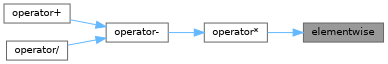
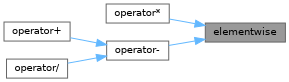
edge "operator-" -> "operator*": now "operator-" -> "elementwise"
